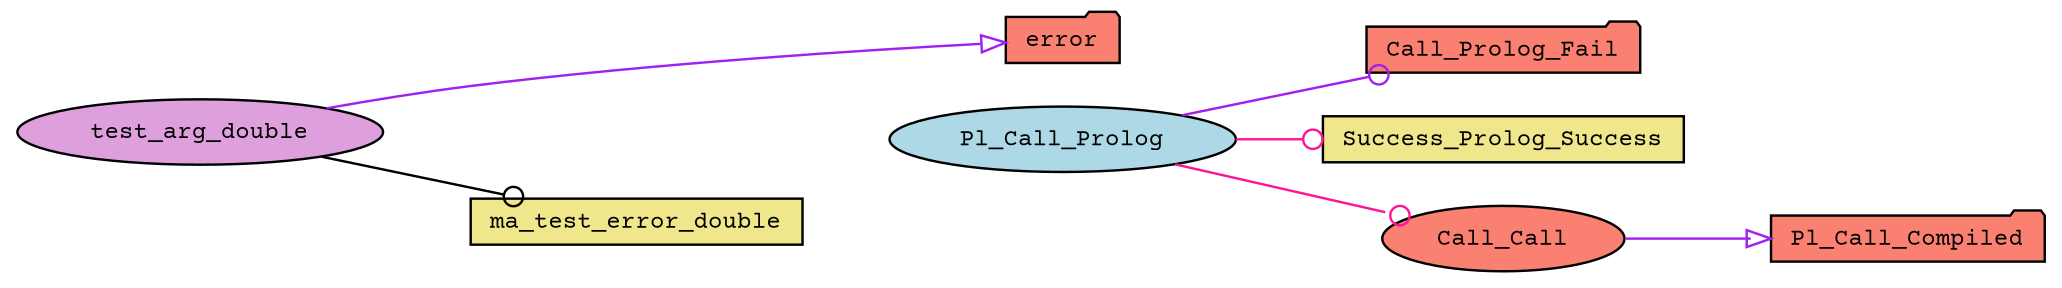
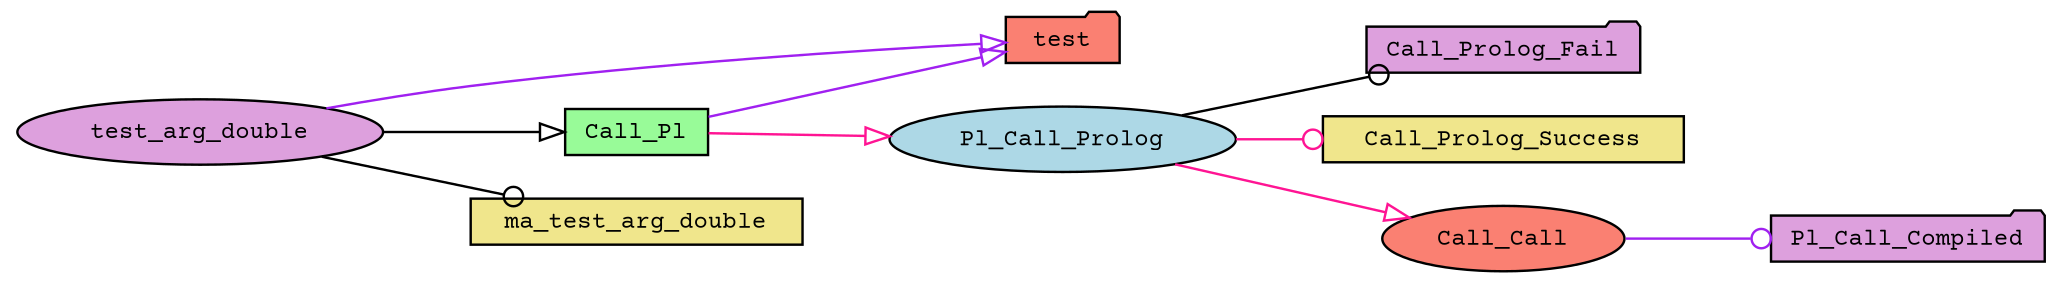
node "error": label "error" -> "test"
node "Call_Prolog_Fail": fillcolor salmon -> plum
edge "Pl_Call_Prolog" -> "Call_Prolog_Fail": color purple -> black
node "Call_Pl": added
node "Success_Prolog_Success": label "Success_Prolog_Success" -> "Call_Prolog_Success"
edge "Pl_Call_Prolog" -> "Call_Call": arrowhead odot -> onormal
node "ma_test_error_double": label "ma_test_error_double" -> "ma_test_arg_double"
edge "Call_Call" -> "Pl_Call_Compiled": arrowhead onormal -> odot
node "Pl_Call_Compiled": fillcolor salmon -> plum
